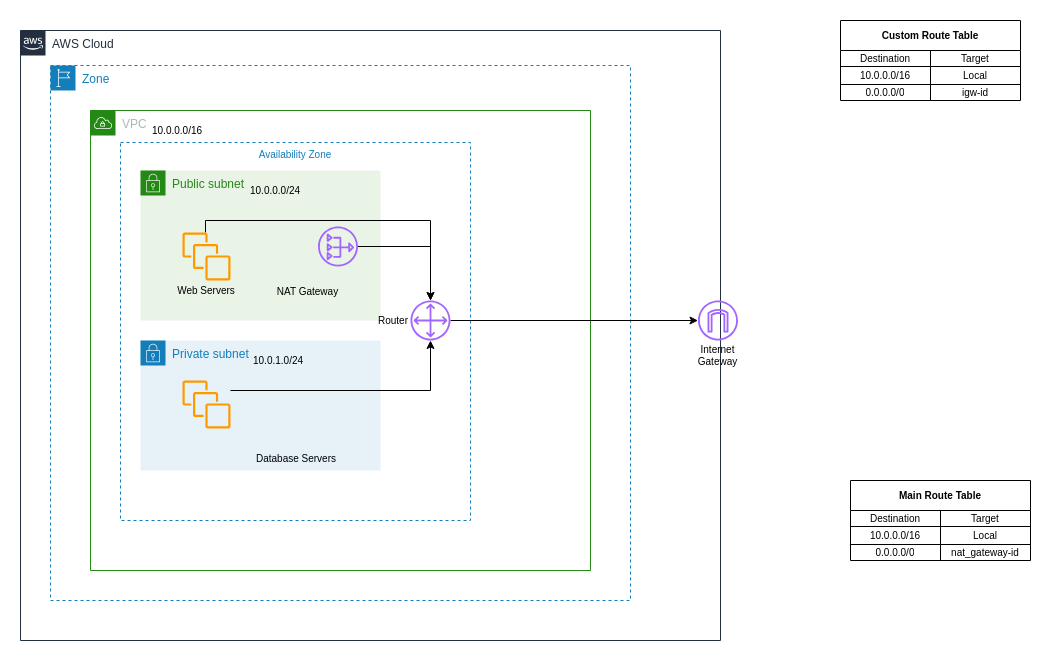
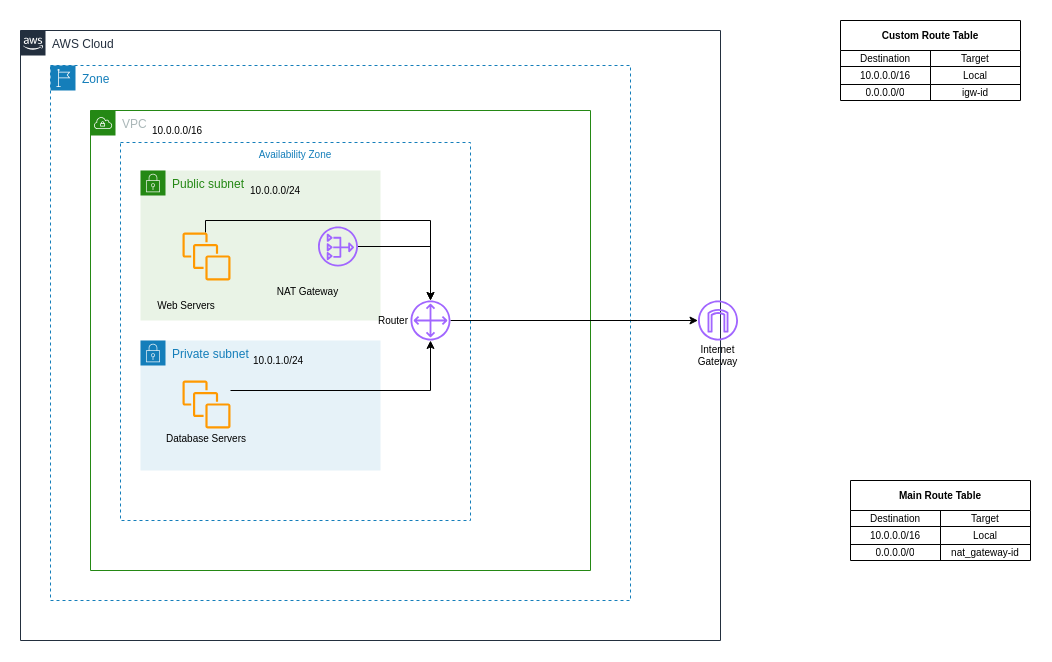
node "Web Servers": moved (207, 291) -> (187, 306)
node "Database Servers": moved (297, 459) -> (207, 439)
